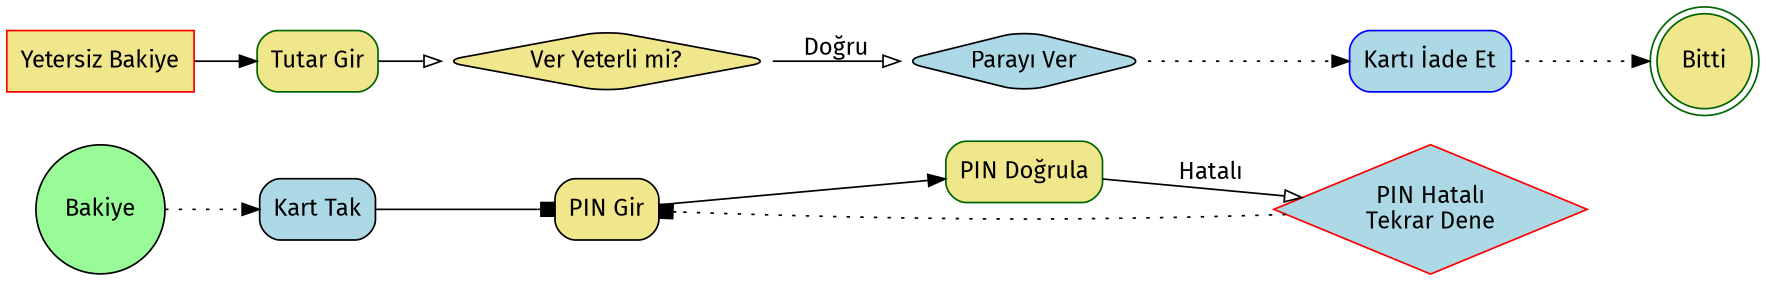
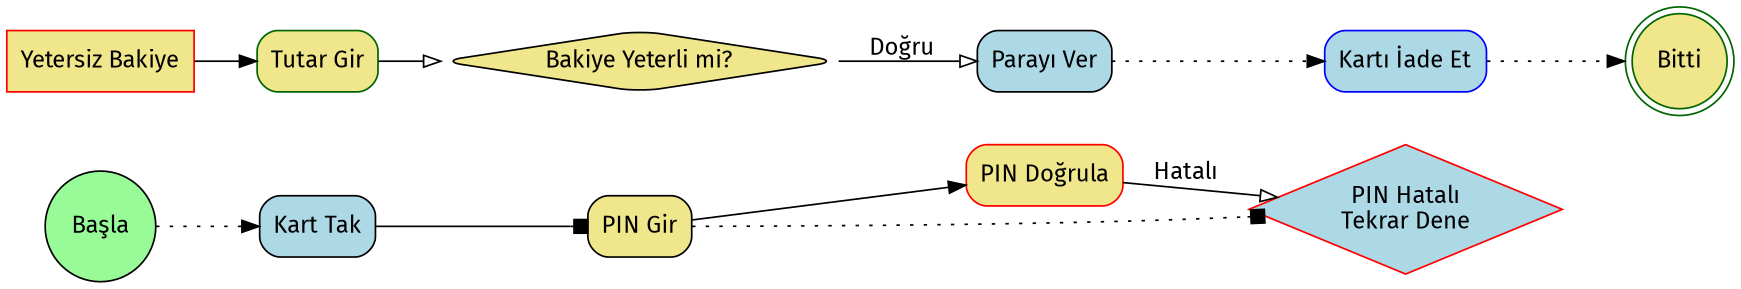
node "Ver Yeterli mi?": label "Ver Yeterli mi?" -> "Bakiye Yeterli mi?"
node "Parayı Ver": shape diamond -> box
node "PIN Doğrula": color darkgreen -> red
node "Bakiye": label "Bakiye" -> "Başla"
edge "PIN Hatalı Tekrar Dene" -> "PIN Gir": reversed
